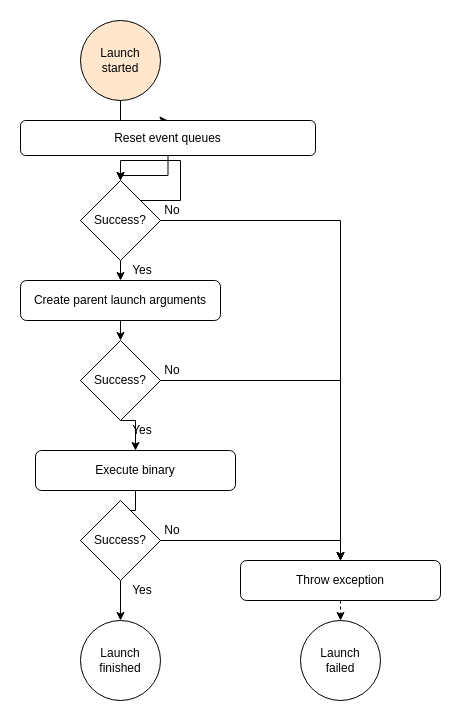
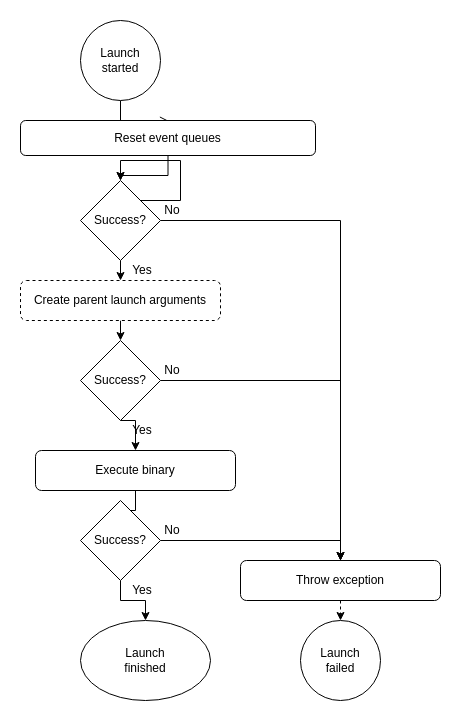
node "Launch started": fillcolor #ffe6cc -> #ffffff
edge "Launch started" -> "Reset event queues": arrowhead classic -> open
node "Create parent launch arguments": style solid -> dashed
node "Launch finished": size 80x80 -> 130x80
